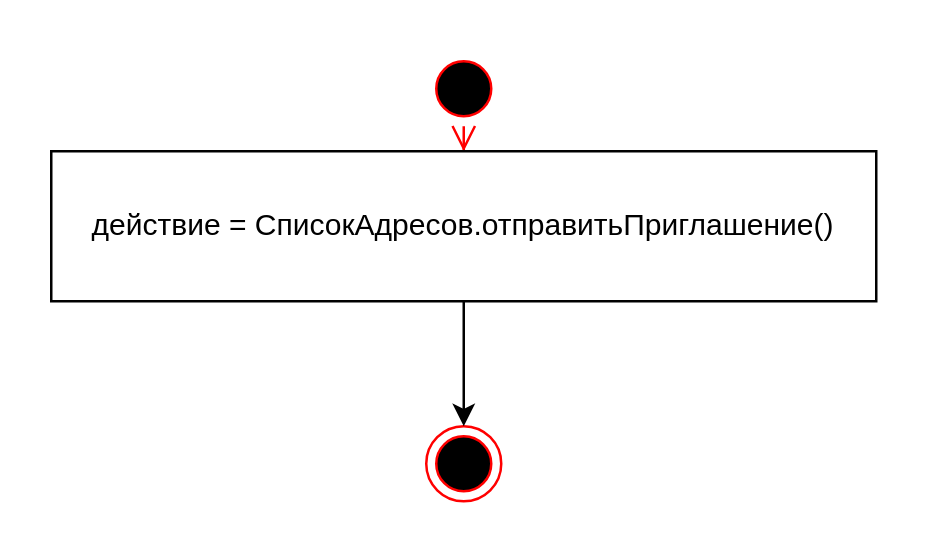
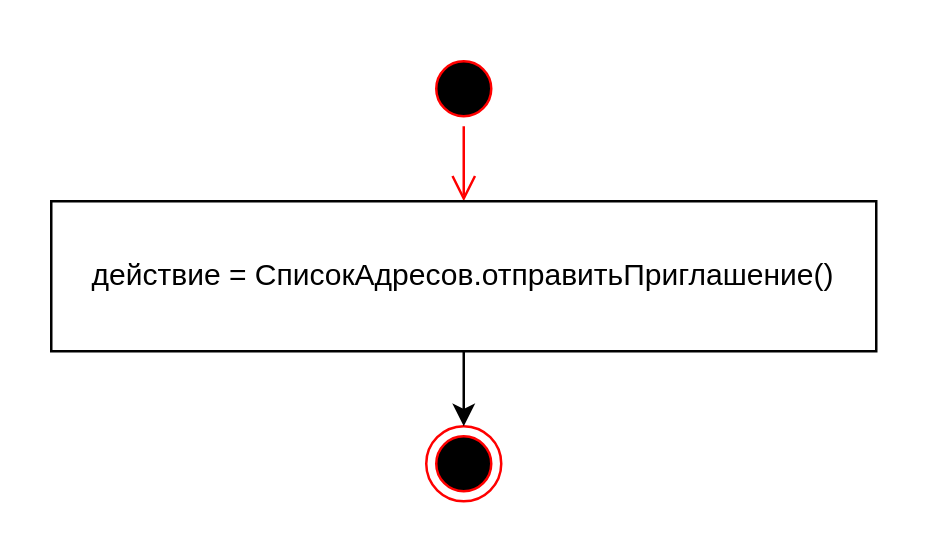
node "действие = СписокАдресов.отправитьПриглашение()": moved (464, 226) -> (464, 276)
